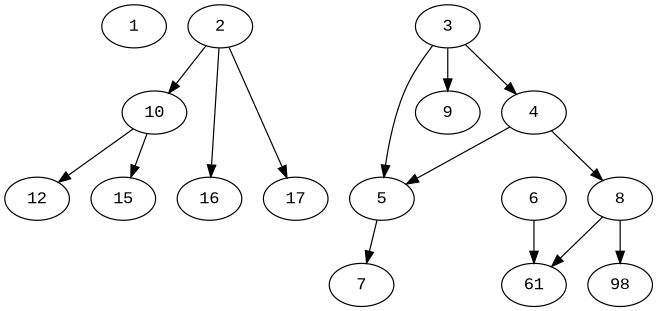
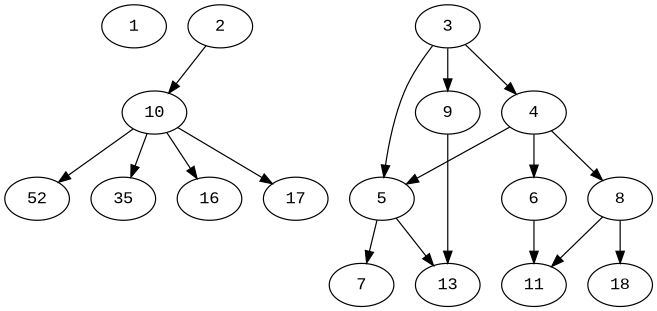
edge "2" -> "16": now "10" -> "16"
edge "2" -> "17": now "10" -> "17"
edge "4" -> "6": added
node "12": label "12" -> "52"
node "15": label "15" -> "35"
node "13": added
node "61": label "61" -> "11"
node "98": label "98" -> "18"
